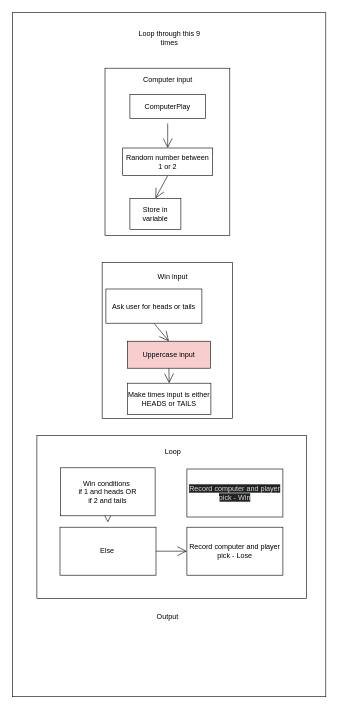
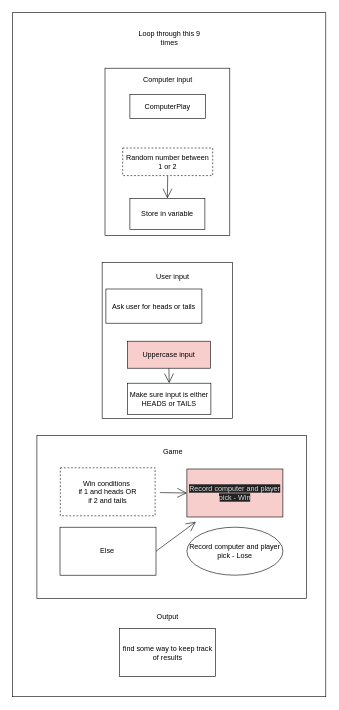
edge "ComputerPlay" -> "Random number between 1 or 2": removed
node "Random number between 1 or 2": style solid -> dashed
node "Store in variable": size 51x31 -> 75x31
node "Win input": label "Win input" -> "User input"
edge "Ask user for heads or tails" -> "Uppercase input": removed
node "Make times input is either HEADS or TAILS": label "Make times input is either HEADS or TAILS" -> "Make sure input is either HEADS or TAILS"
node "Loop": label "Loop" -> "Game"
node "Win conditions if 1 and heads OR if 2 and tails": style solid -> dashed
node "Record computer and player pick - Win": fillcolor #ffffff -> #f8cecc
edge "Win conditions if 1 and heads OR if 2 and tails" -> "Else": now "Win conditions if 1 and heads OR if 2 and tails" -> "Record computer and player pick - Win"
edge "Else" -> "Record computer and player pick - Lose": now "Else" -> "Record computer and player pick - Win"
node "Record computer and player pick - Lose": shape rectangle -> ellipse
node "find some way to keep track of results": added
